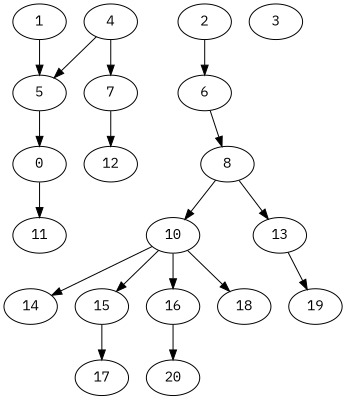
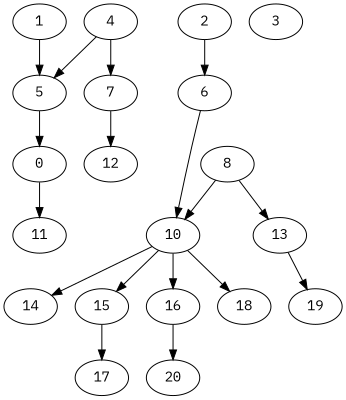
edge "6" -> "8": now "6" -> "10"
